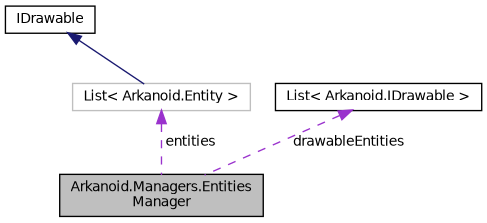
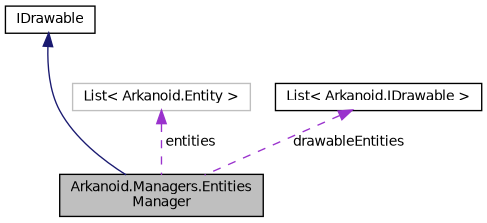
edge "List< Arkanoid.Entity >" -> "IDrawable": now "Arkanoid.Managers.Entities Manager" -> "IDrawable"
